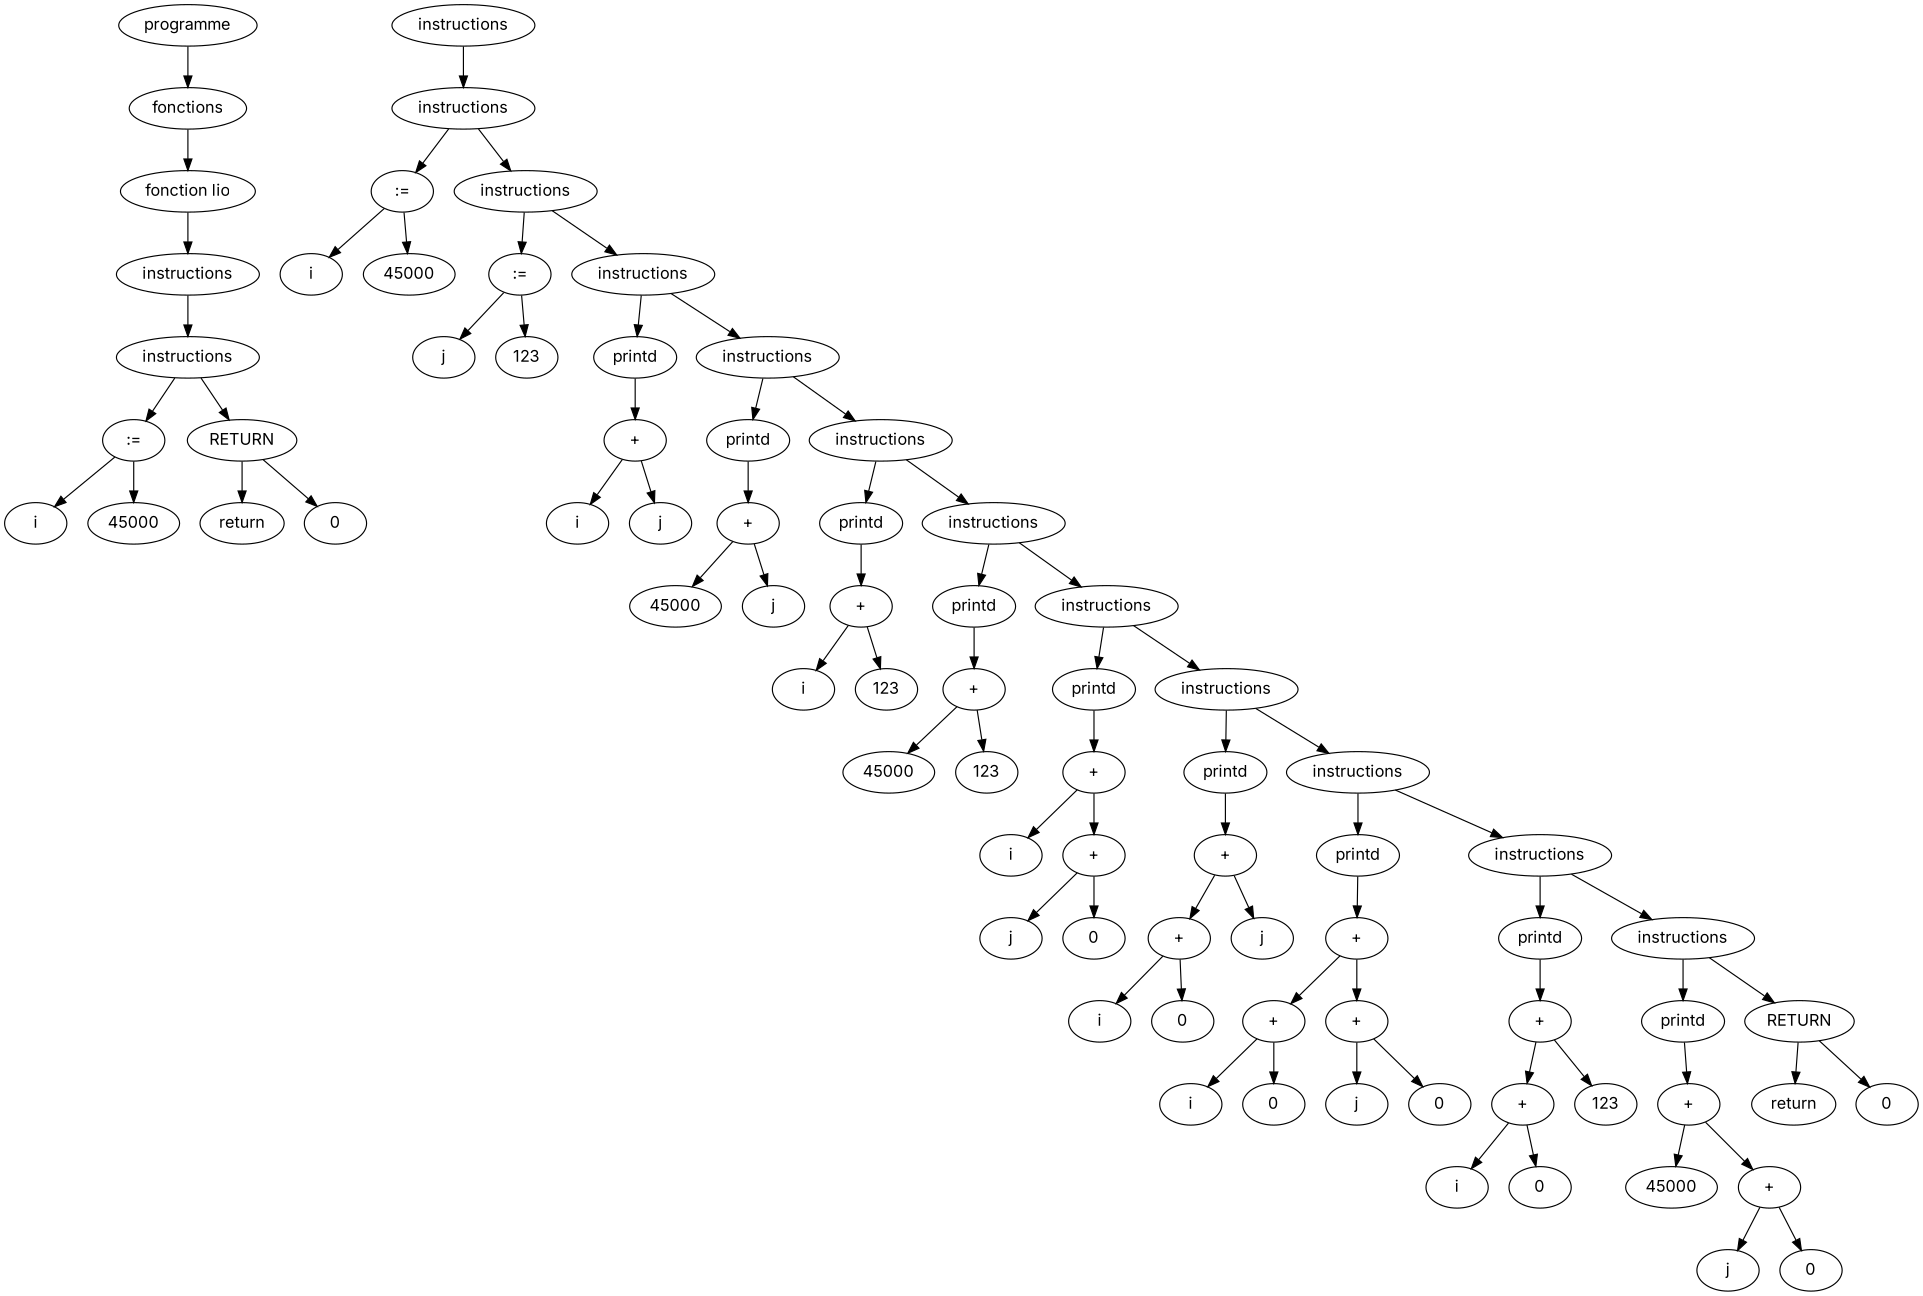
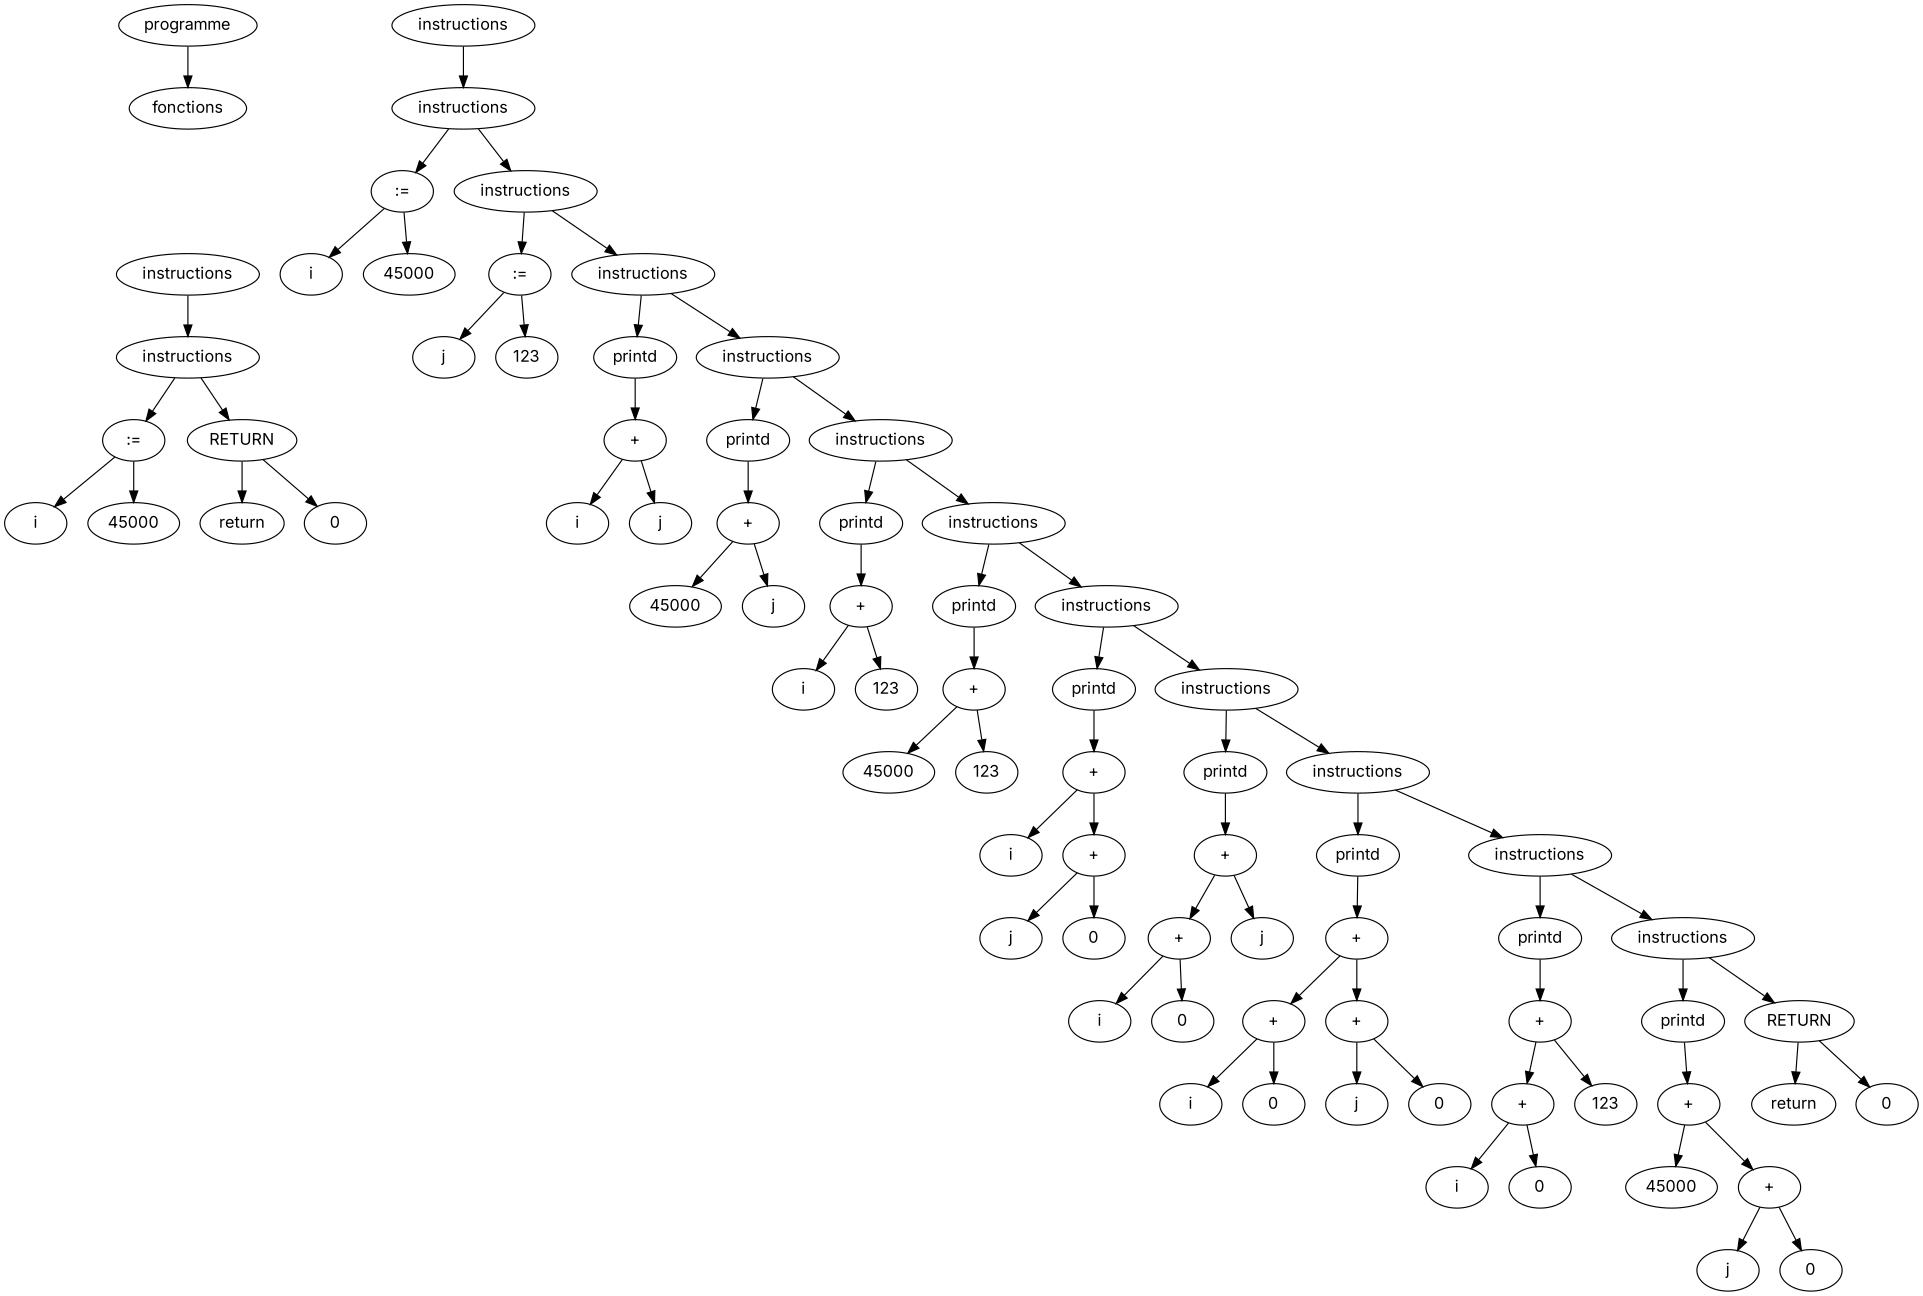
node "fonction lio": removed
